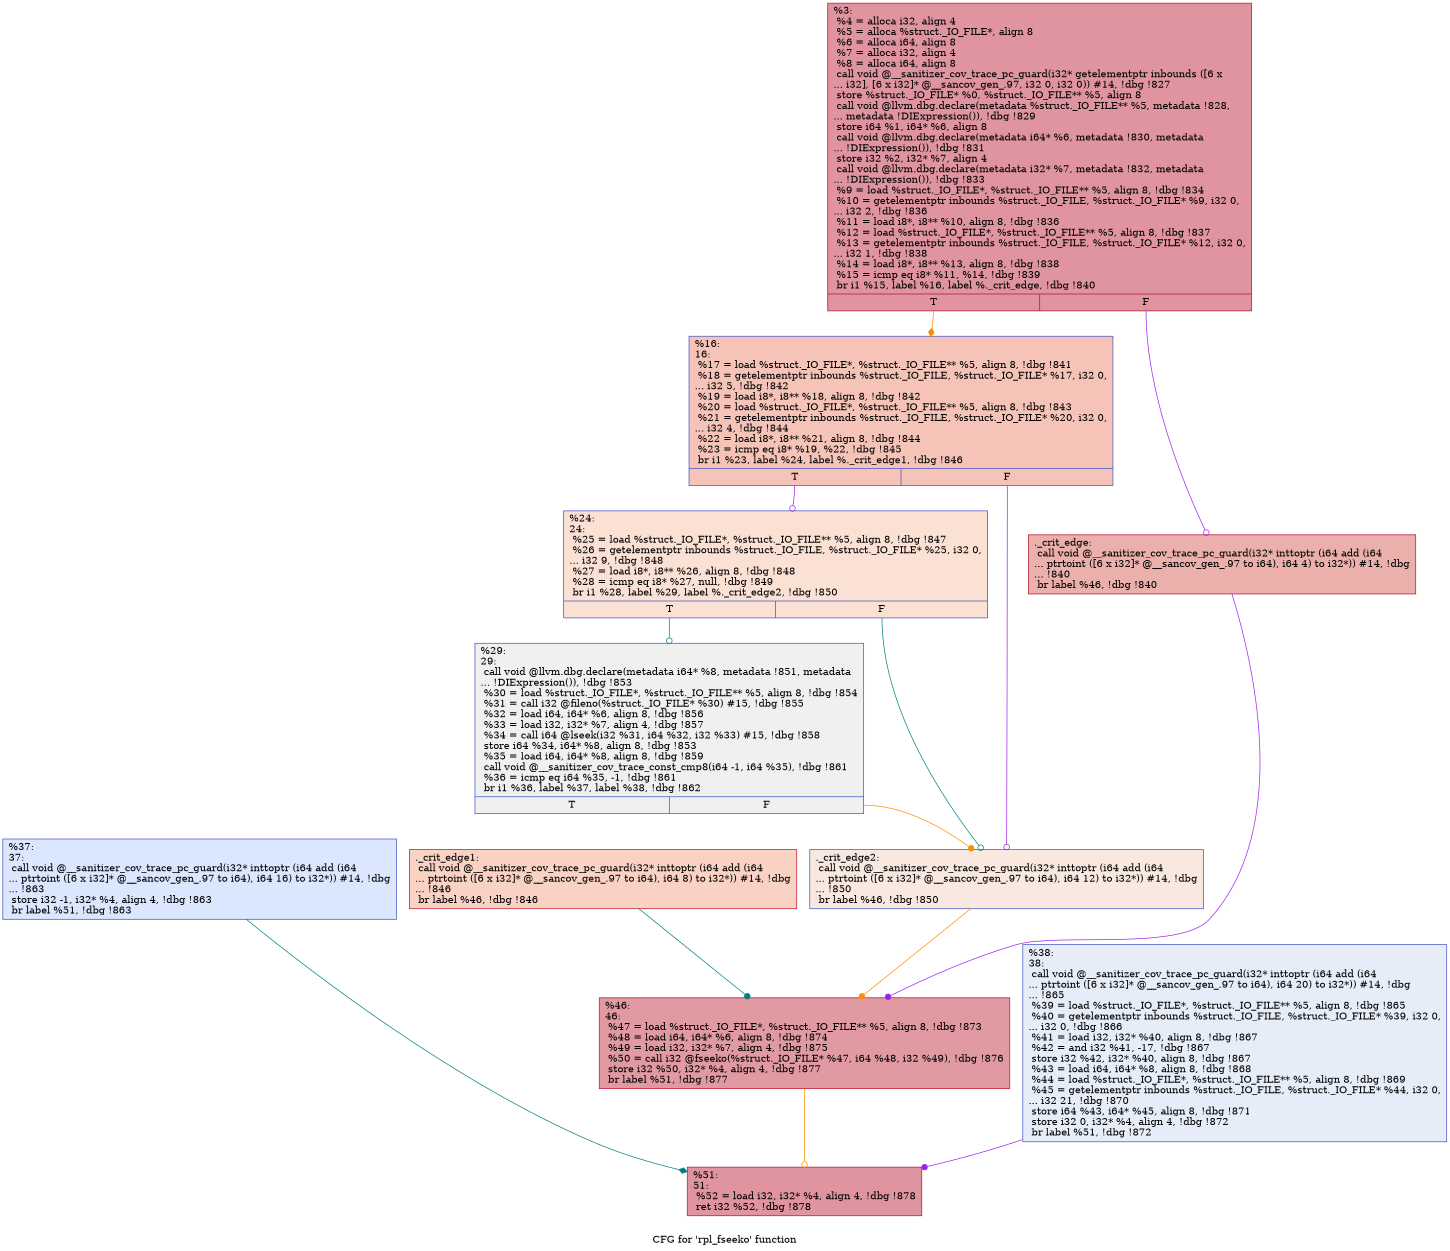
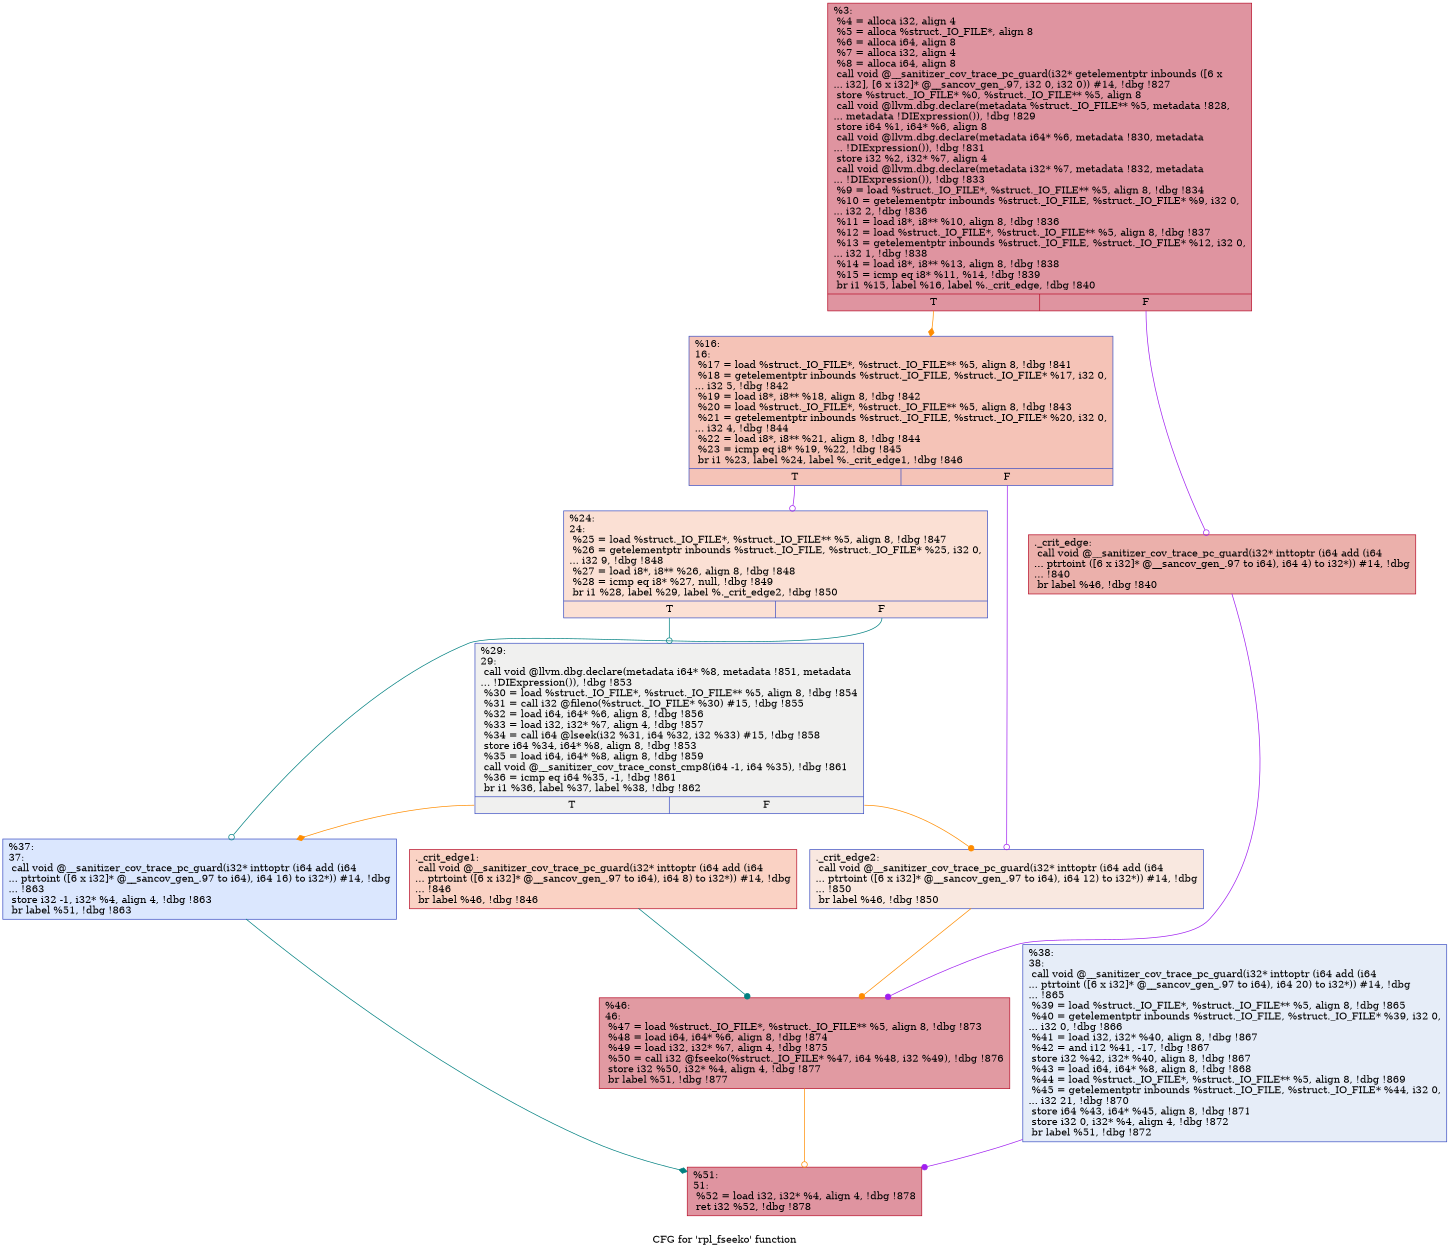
edge "%24:" -> "._crit_edge2:": now "%24:" -> "%37:"
edge "%29:" -> "%37:": added
node "%38:": text "%42 = and i32 %41, -17, !dbg !867" -> "%42 = and i12 %41, -17, !dbg !867"
